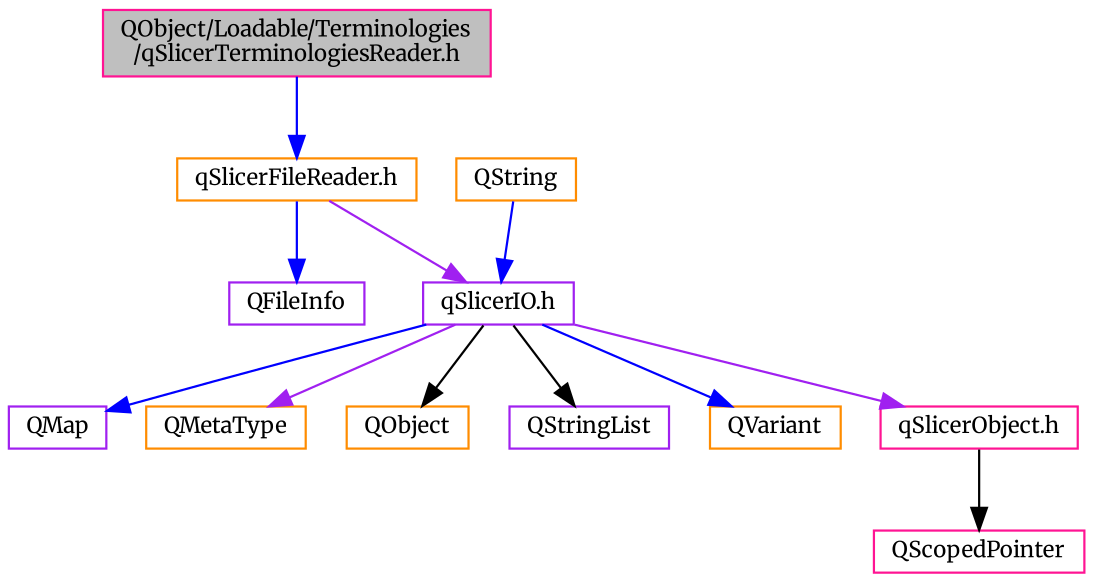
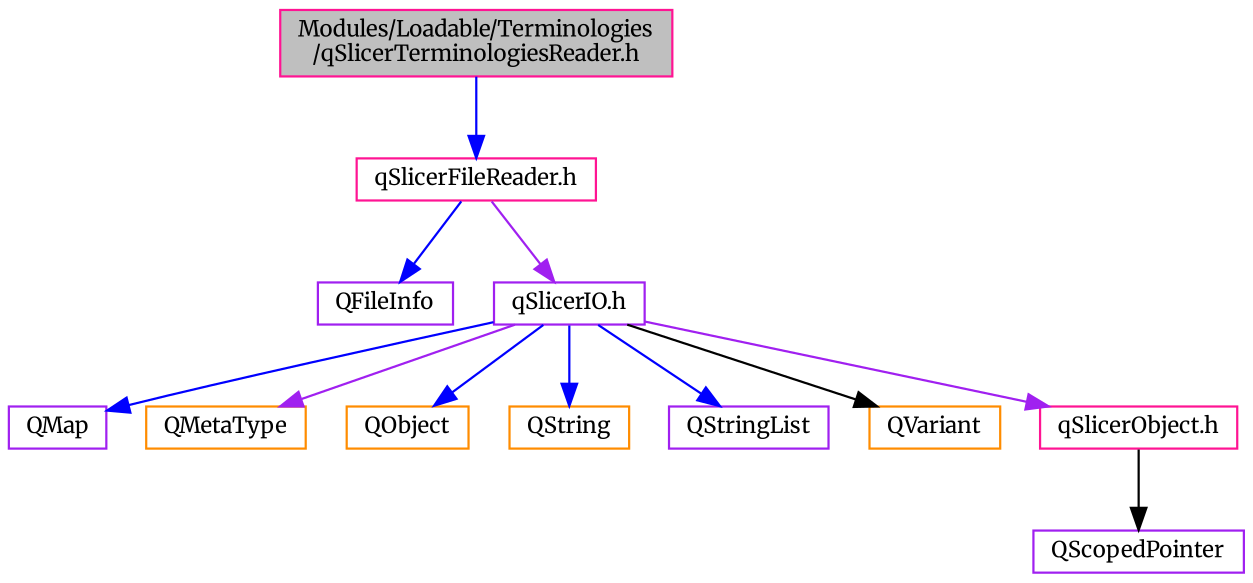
node "QObject/Loadable/Terminologies /qSlicerTerminologiesReader.h": label "QObject/Loadable/Terminologies /qSlicerTerminologiesReader.h" -> "Modules/Loadable/Terminologies /qSlicerTerminologiesReader.h"
node "qSlicerFileReader.h": color darkorange -> deeppink
edge "QString" -> "qSlicerIO.h": reversed
edge "qSlicerIO.h" -> "QObject": color black -> blue
edge "qSlicerIO.h" -> "QStringList": color black -> blue
edge "qSlicerIO.h" -> "QVariant": color blue -> black
node "QScopedPointer": color deeppink -> purple
